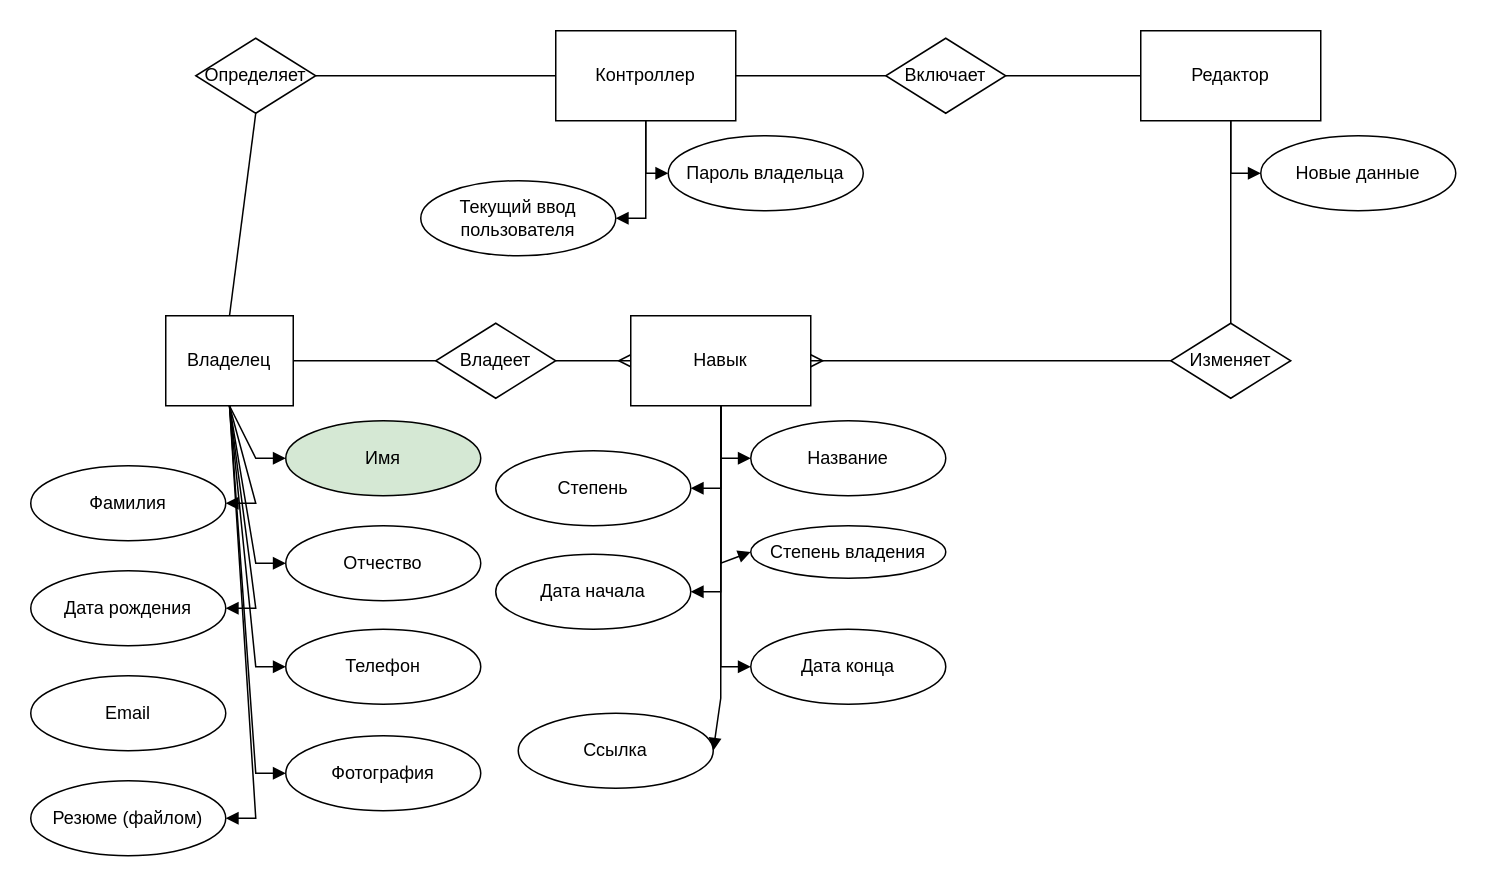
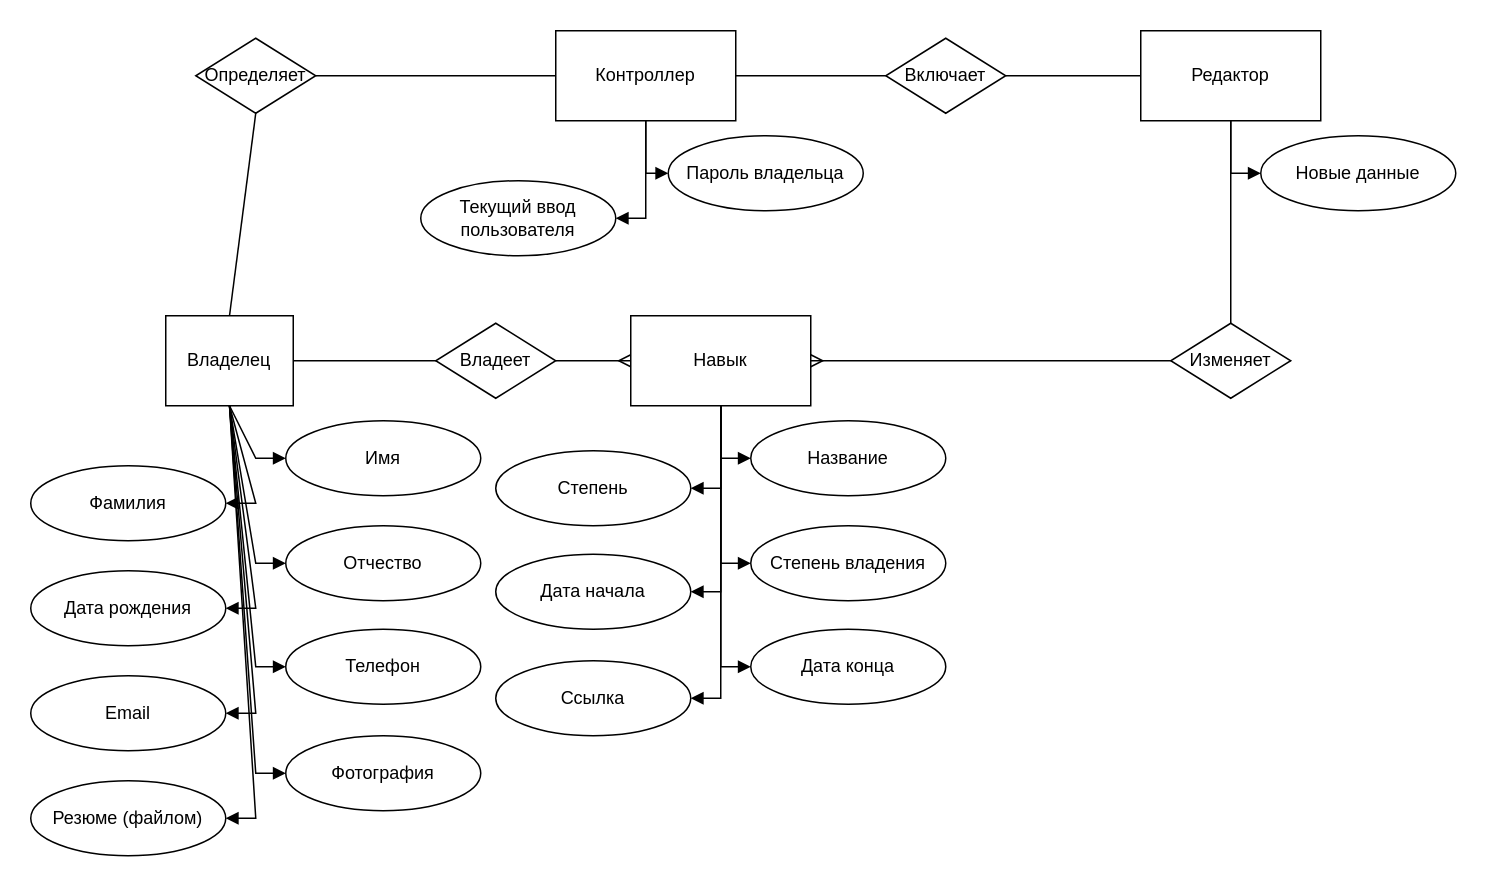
node "Имя": fillcolor #d5e8d4 -> #ffffff
node "Степень владения": size 195x53 -> 195x75
edge "Владелец" -> "Email": added
node "Ссылка": moved (616, 751) -> (593, 698)
